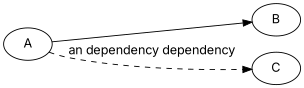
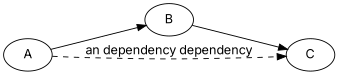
edge "B" -> "C": added
